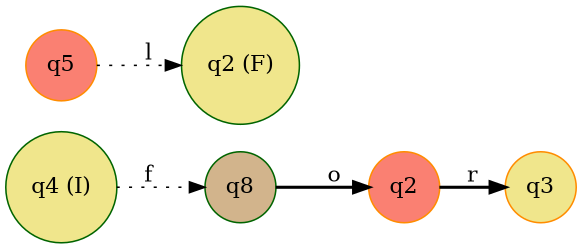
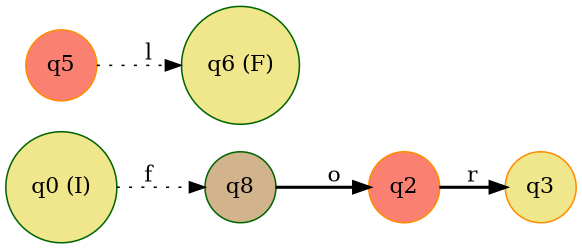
node "q2 (F)": label "q2 (F)" -> "q6 (F)"
node "q4 (I)": label "q4 (I)" -> "q0 (I)"
